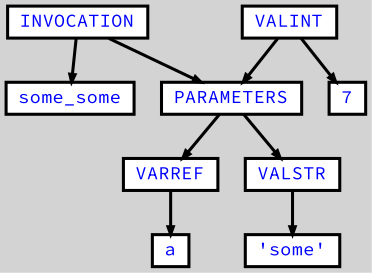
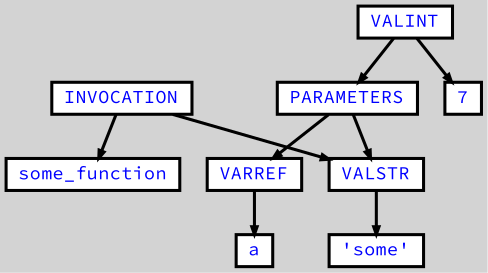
edge "INVOCATION" -> "PARAMETERS": now "INVOCATION" -> "VALSTR"
node "some_some": label "some_some" -> "some_function"
